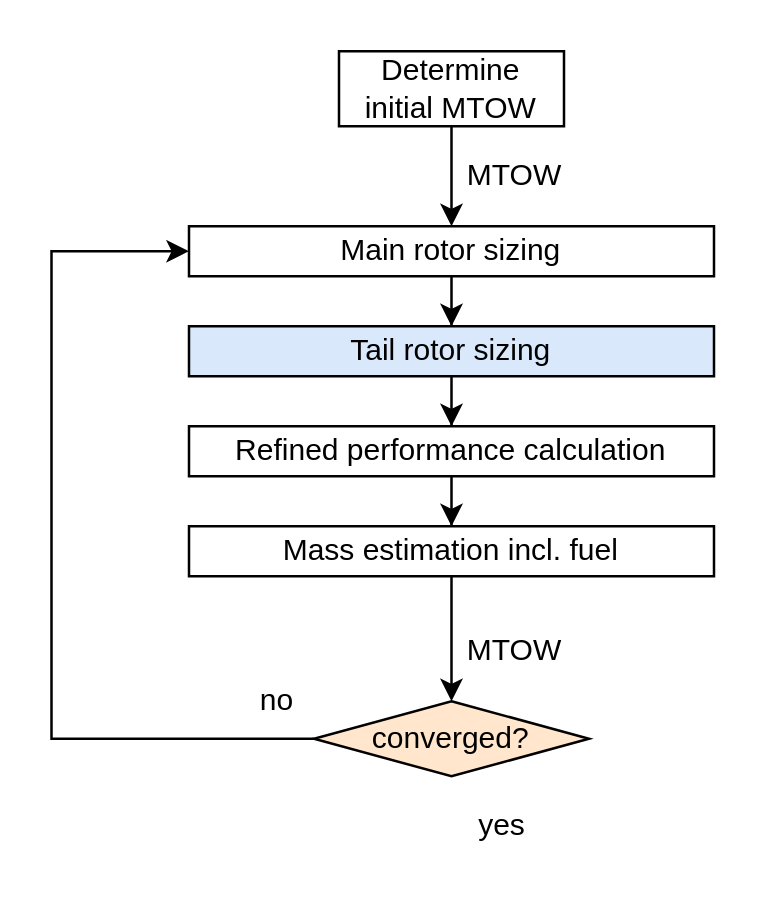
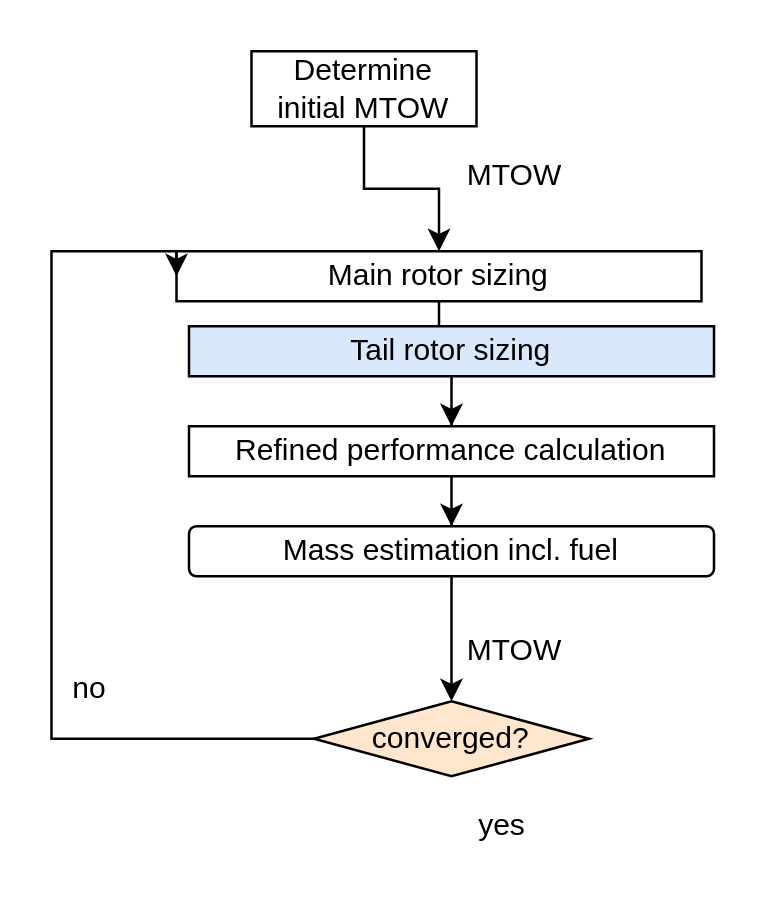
node "Determine initial MTOW": moved (451, 89) -> (364, 89)
node "Main rotor sizing": moved (451, 251) -> (439, 276)
node "Mass estimation incl. fuel": shape rectangle -> rounded rectangle
node "no": moved (276, 701) -> (89, 689)
